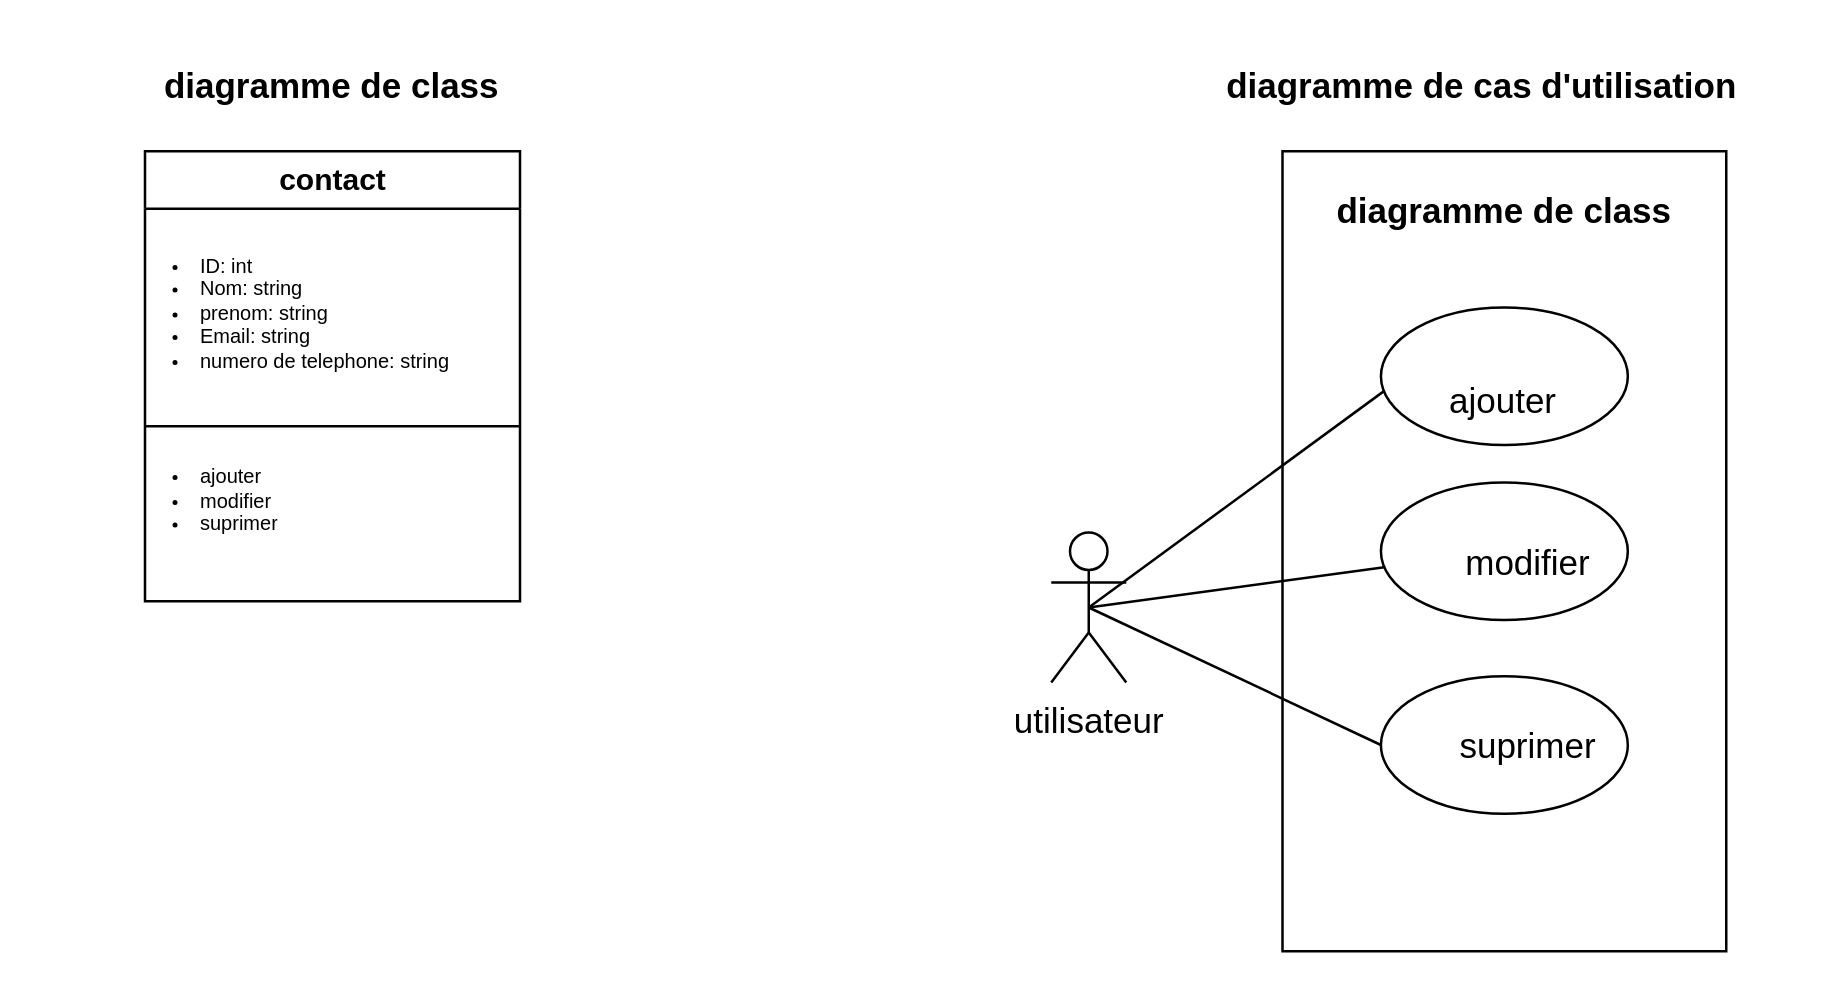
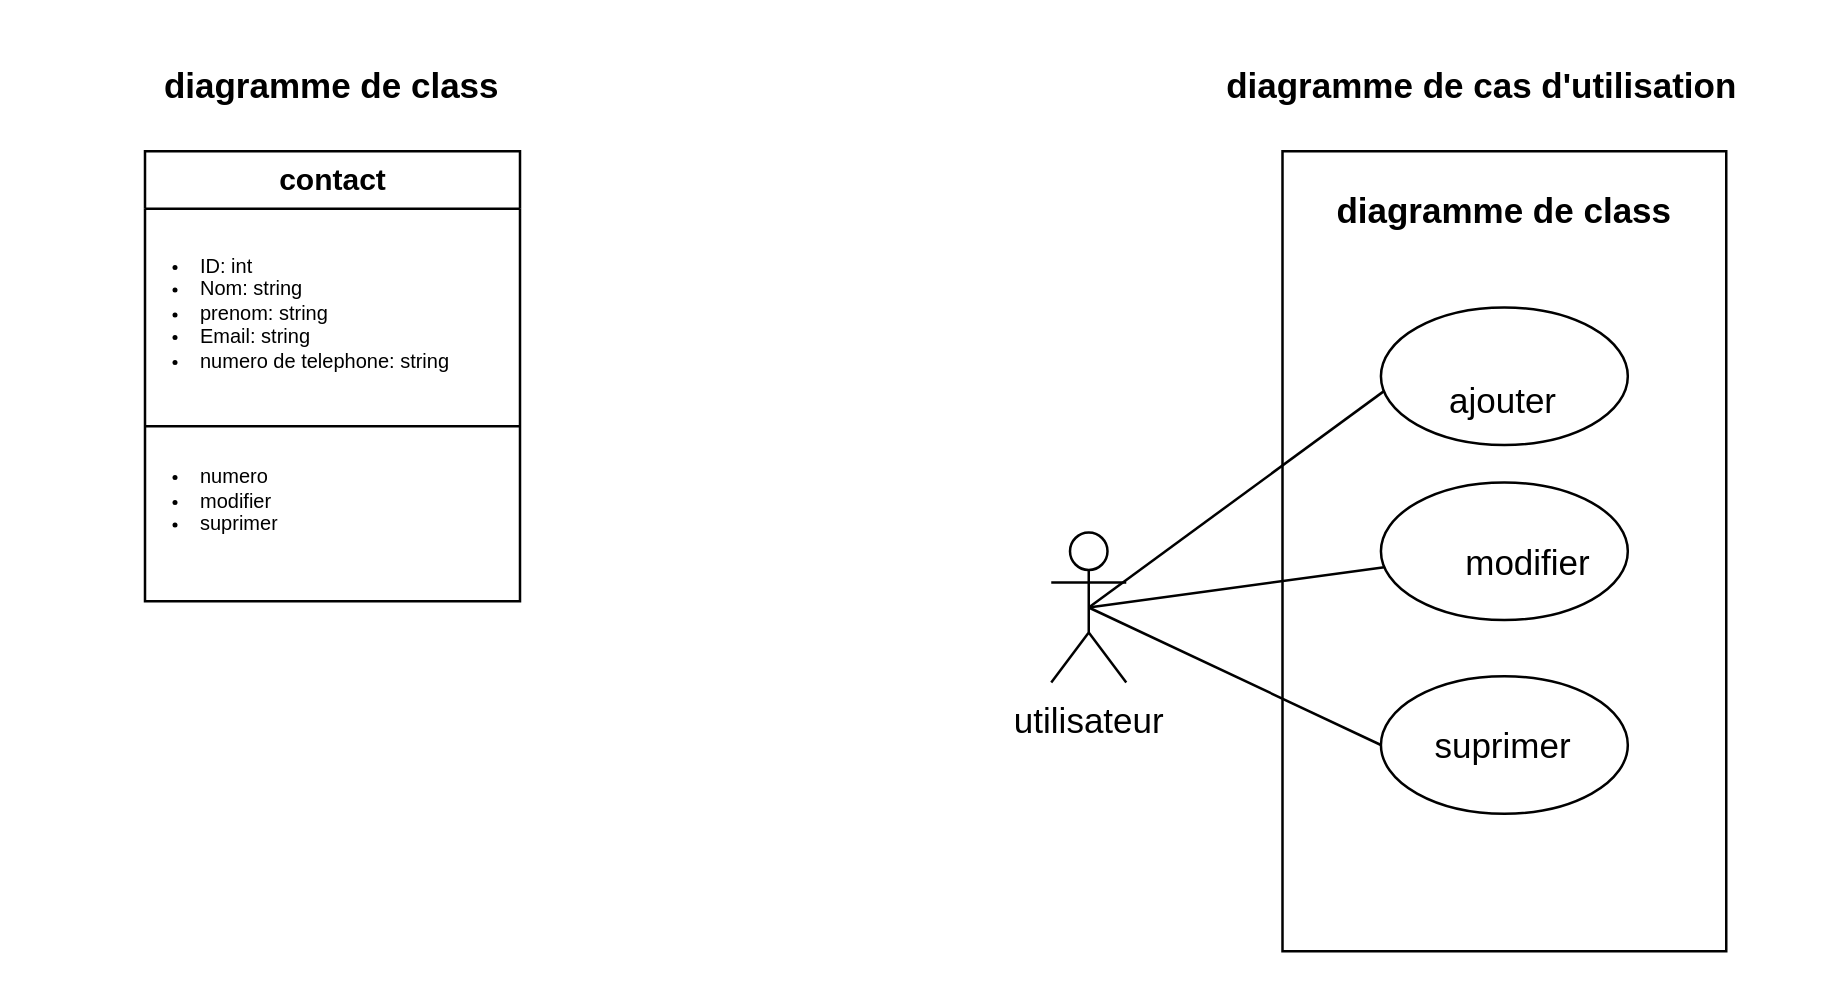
node "ajouter modifier suprimer": label "ajouter modifier suprimer" -> "numero modifier suprimer"
node "suprimer": moved (1529, 745) -> (1504, 745)
